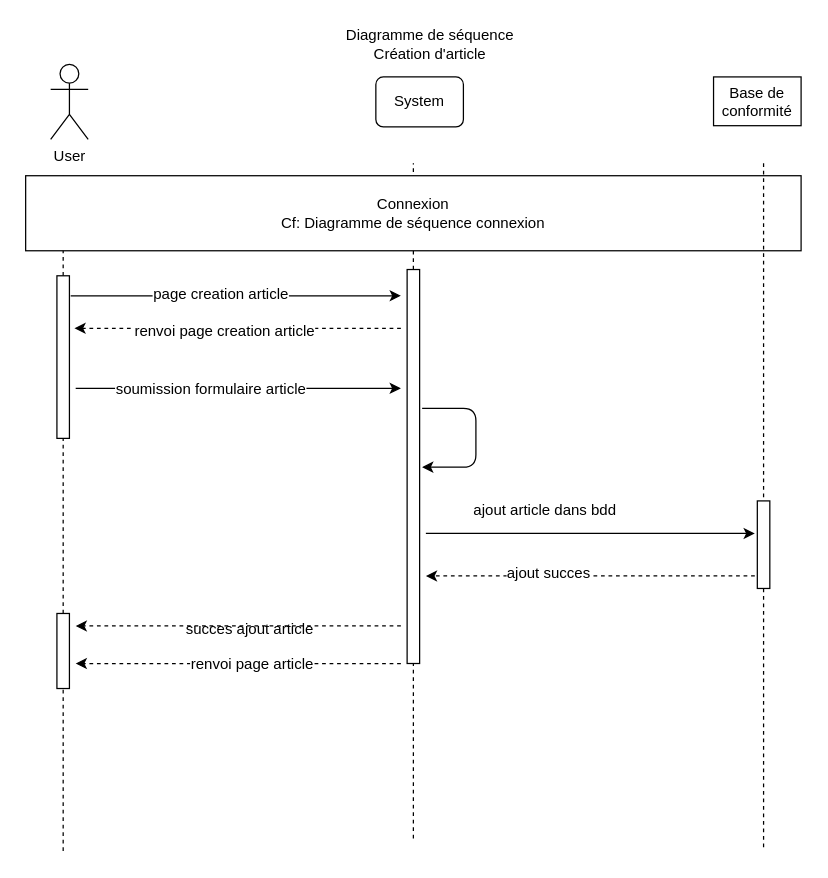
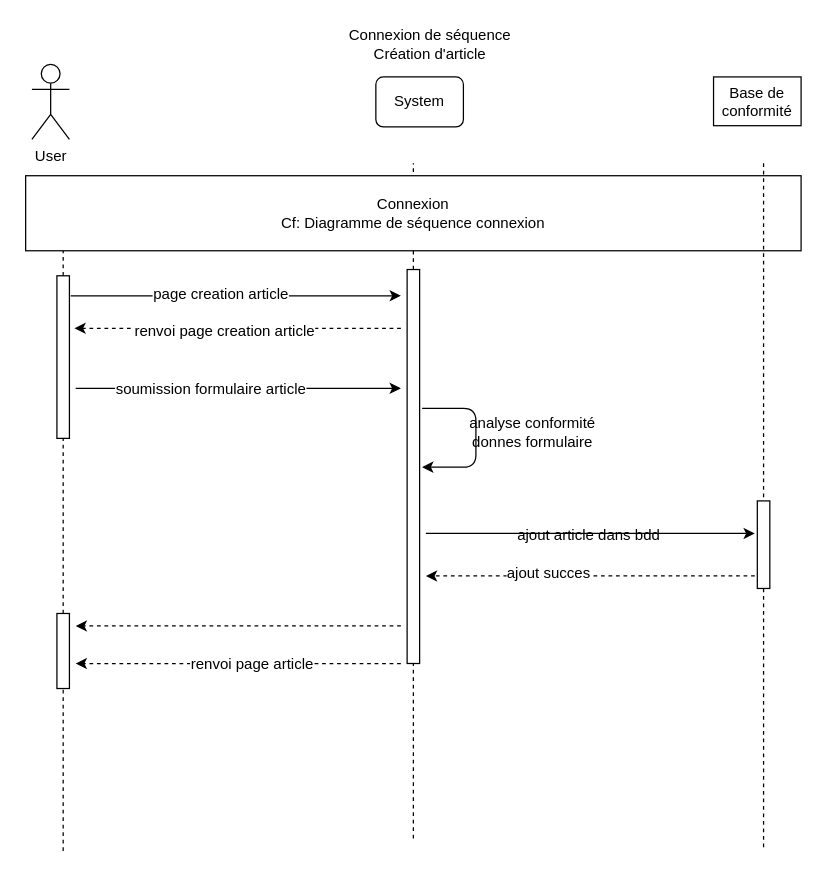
node "Diagramme de séquence Création d'article": label "Diagramme de séquence Création d'article" -> "Connexion de séquence Création d'article"
node "User": moved (69, 102) -> (51, 102)
node "analyse conformité donnes formulaire": added
node "ajout article dans bdd": moved (544, 511) -> (588, 536)
node "succes ajout article": removed
